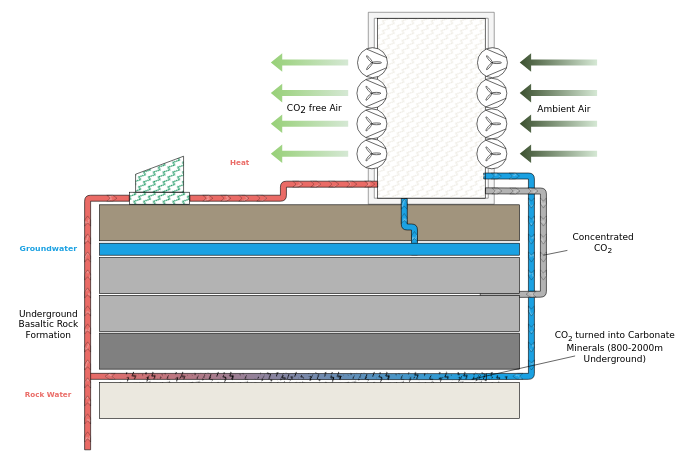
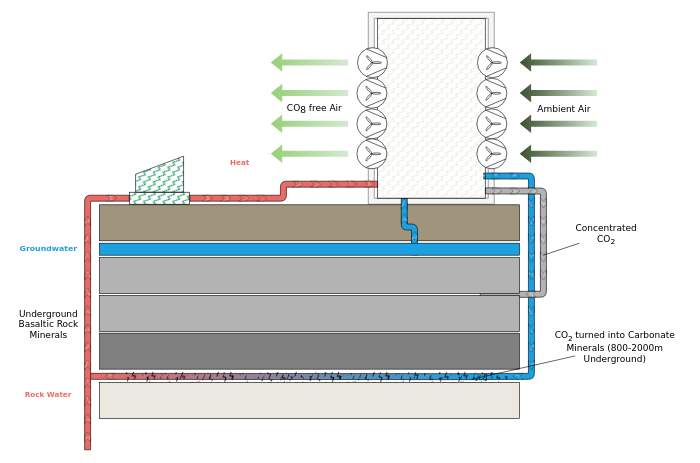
node "CO2 free Air": label "CO2 free Air" -> "CO8 free Air"
node "Concentrated CO2": moved (603, 243) -> (606, 234)
node "Underground Basaltic Rock Formation": label "Underground Basaltic Rock Formation" -> "Underground Basaltic Rock Minerals"
